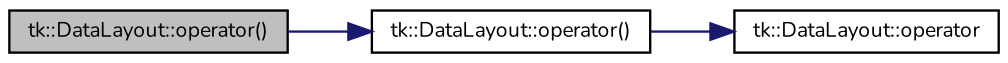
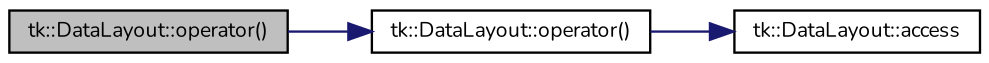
node "tk::DataLayout::operator": label "tk::DataLayout::operator" -> "tk::DataLayout::access"
